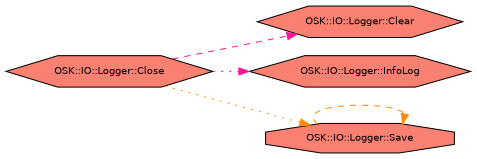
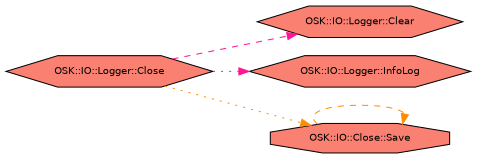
node "OSK::IO::Logger::Save": label "OSK::IO::Logger::Save" -> "OSK::IO::Close::Save"
